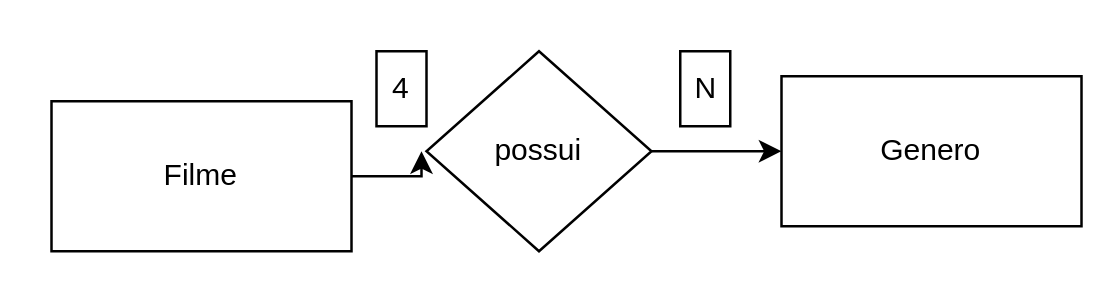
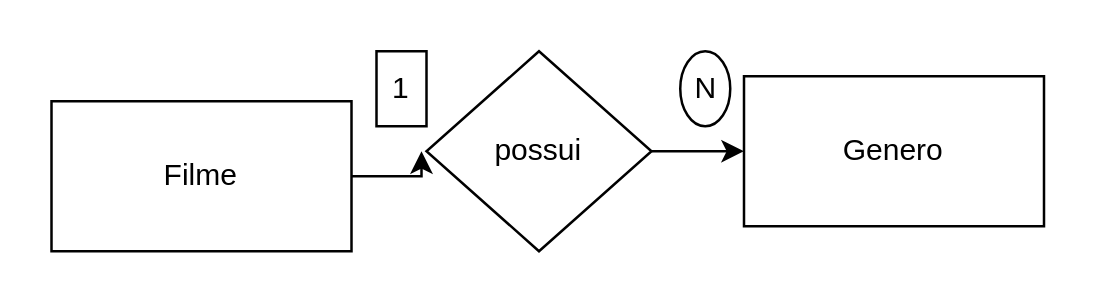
node "4": label "4" -> "1"
node "N": shape rectangle -> ellipse
node "Genero": moved (931, 151) -> (894, 151)
